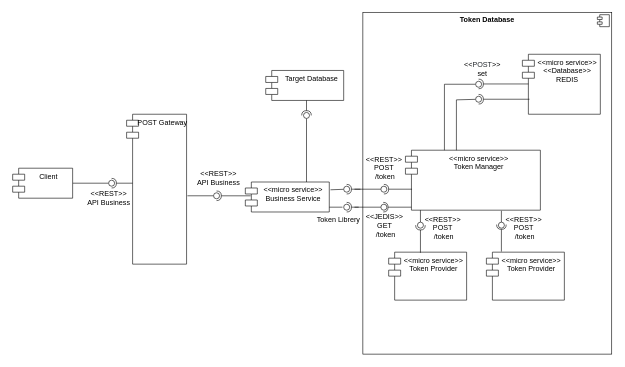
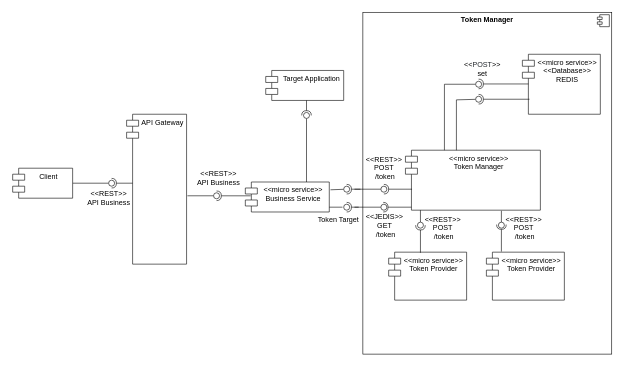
node "Token Database": label "Token Database" -> "Token Manager"
node "Target Database": label "Target Database" -> "Target Application"
node "POST Gateway": label "POST Gateway" -> "API Gateway"
node "Token Librery": label "Token Librery" -> "Token Target"
